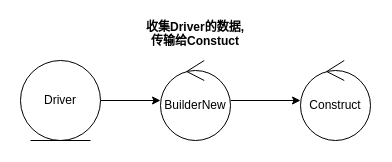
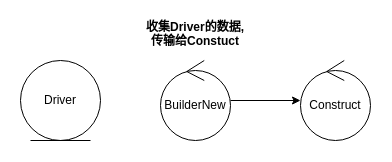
edge "Driver" -> "BuilderNew": removed
